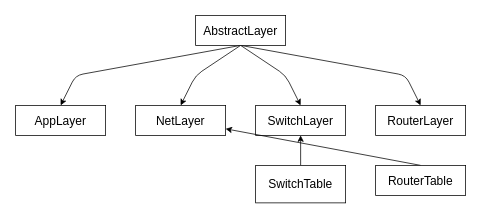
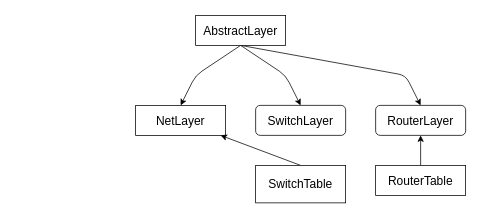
edge "AbstractLayer" -> "AppLayer": removed
node "AppLayer": removed
node "SwitchLayer": shape rectangle -> rounded rectangle
node "RouterLayer": shape rectangle -> rounded rectangle
edge "RouterTable" -> "NetLayer": now "RouterTable" -> "RouterLayer"
edge "SwitchTable" -> "SwitchLayer": now "SwitchTable" -> "NetLayer"
